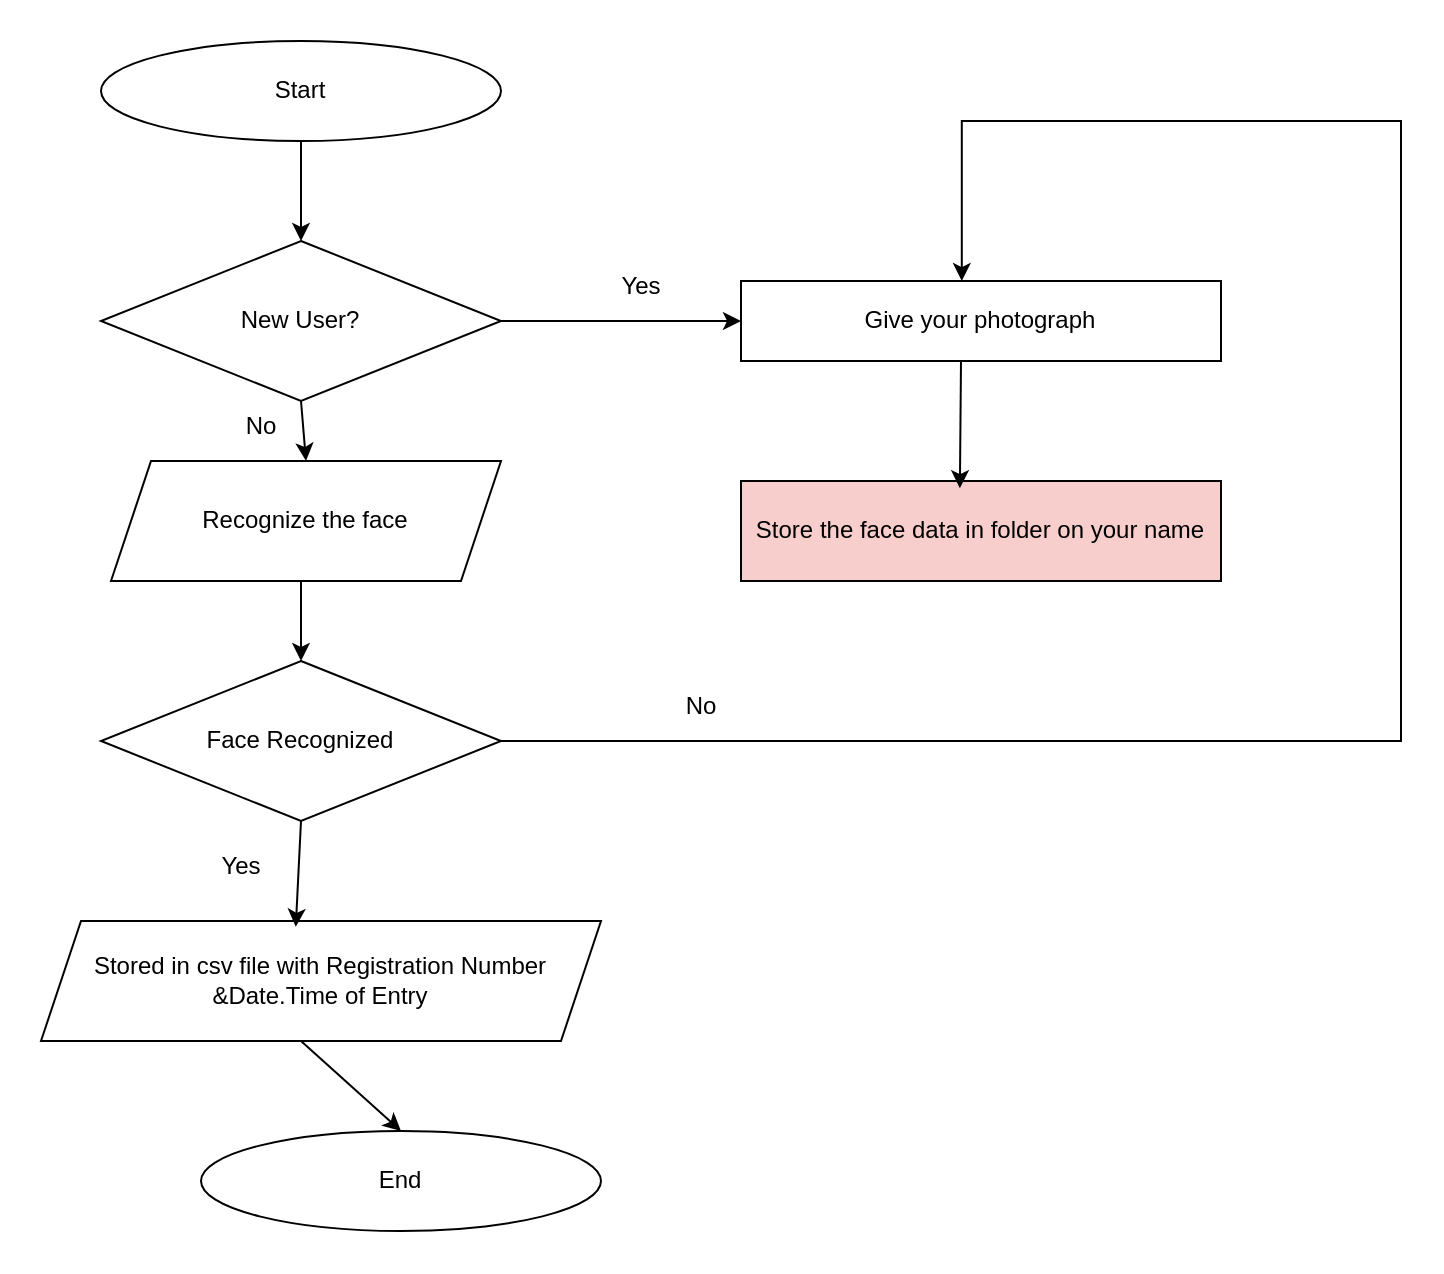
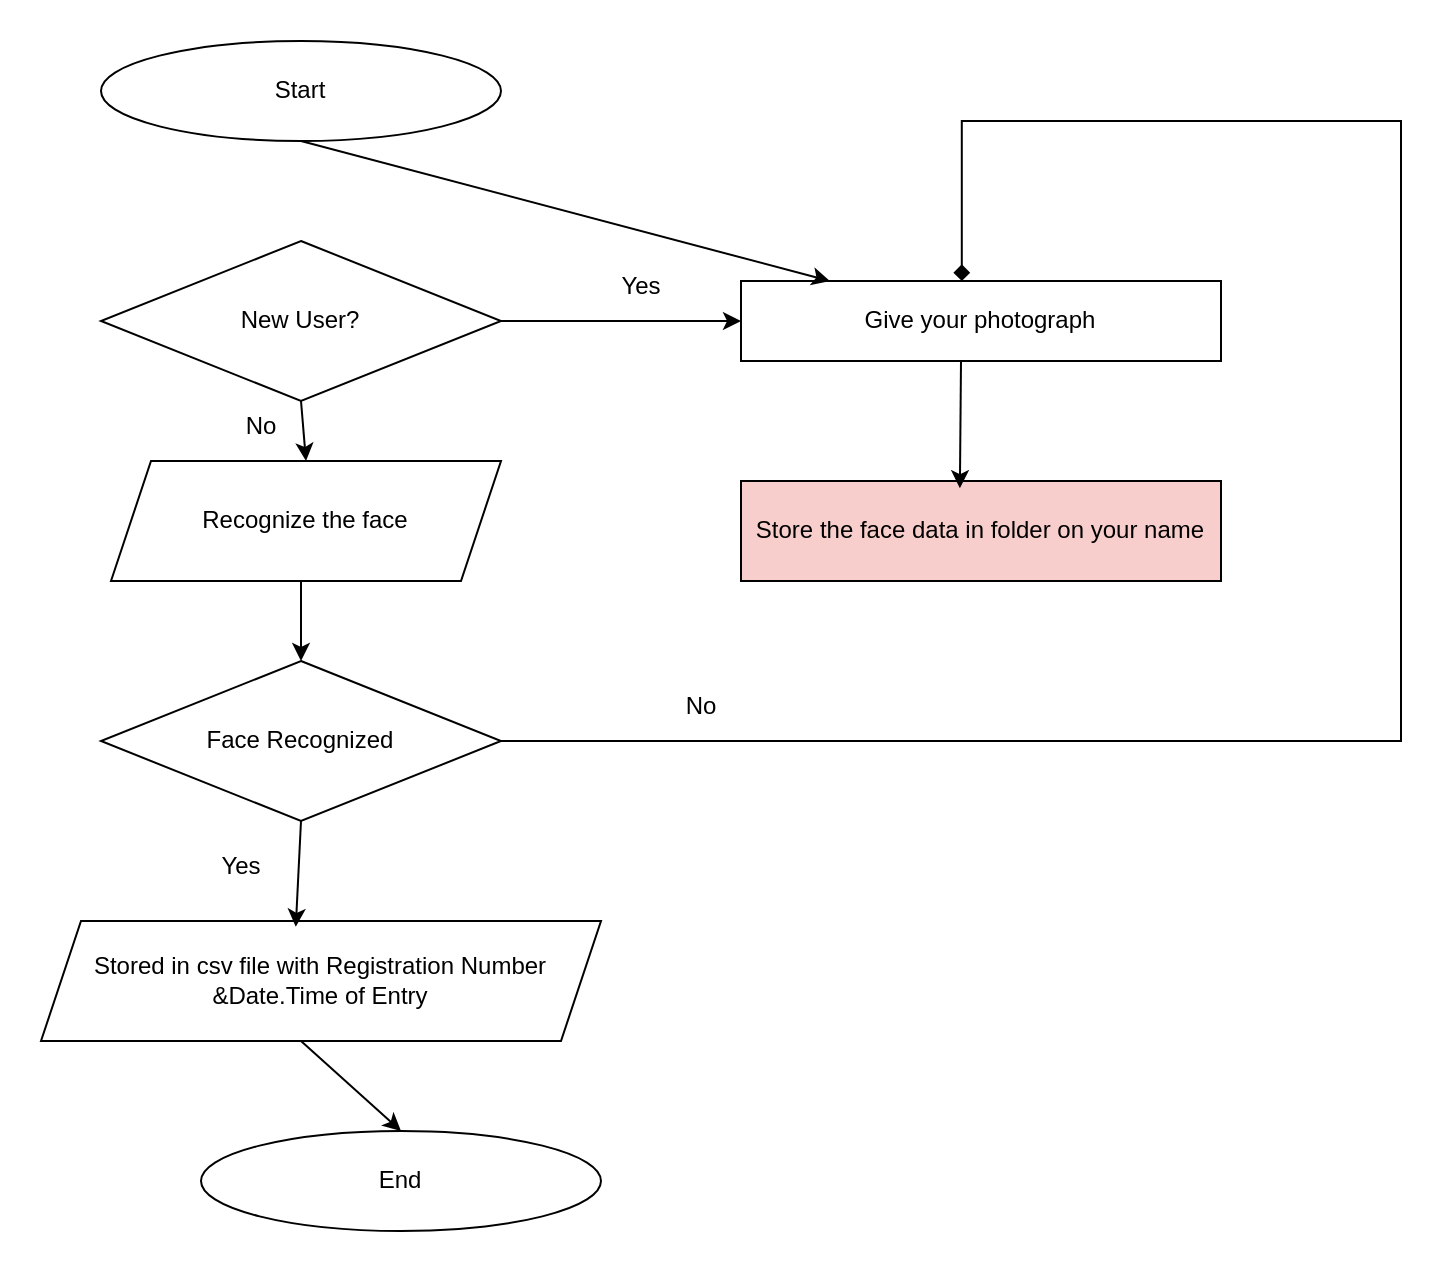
edge "Start" -> "New User?": now "Start" -> "Give your photograph"
edge "Face Recognized" -> "Give your photograph": arrowhead classic -> diamond
